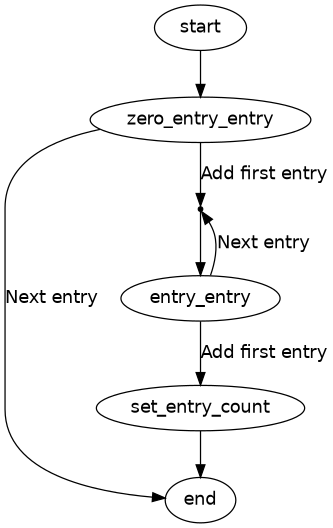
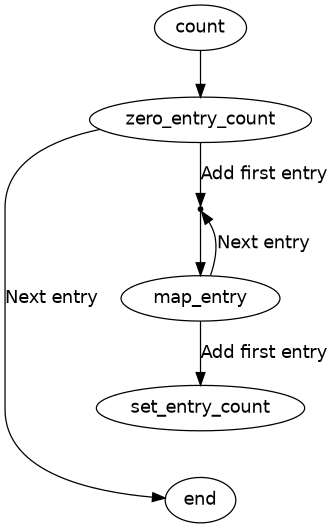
node "start": label "start" -> "count"
node "zero_entry_entry": label "zero_entry_entry" -> "zero_entry_count"
node "entry_entry": label "entry_entry" -> "map_entry"
edge "set_entry_count" -> "end": removed
